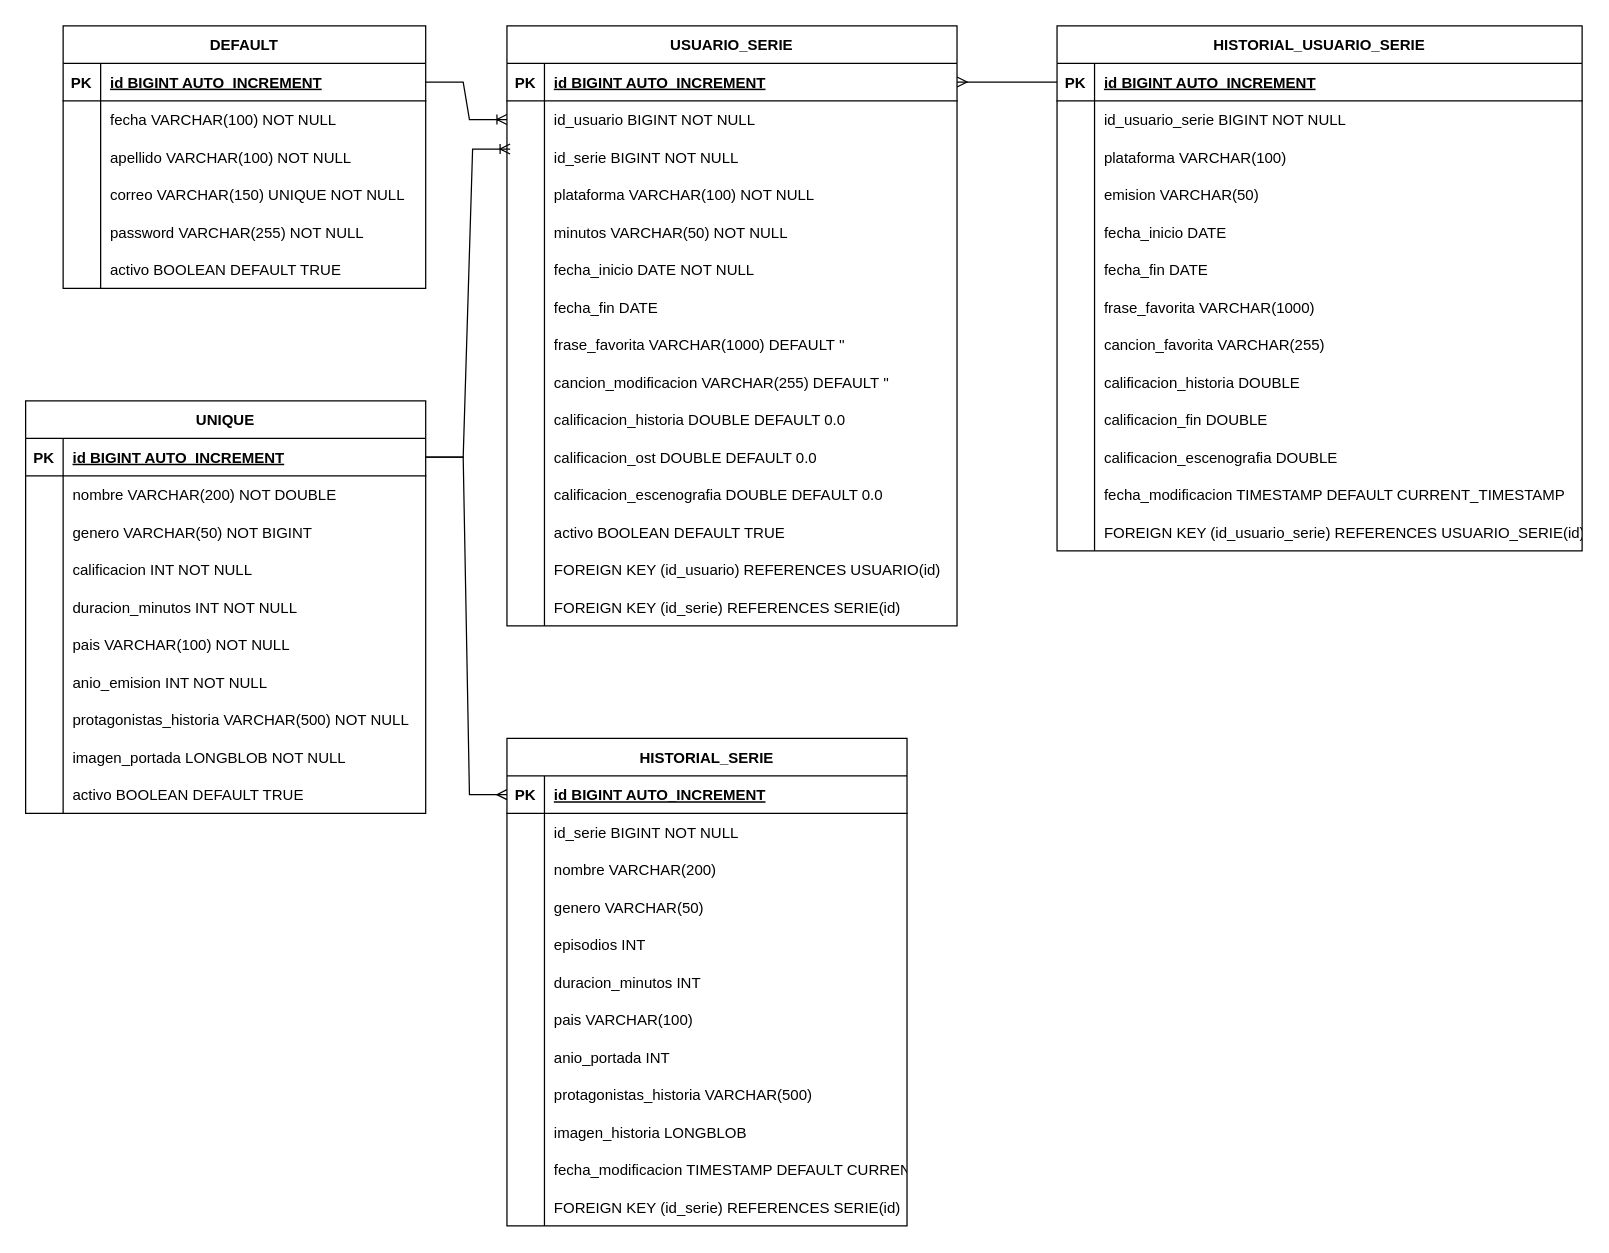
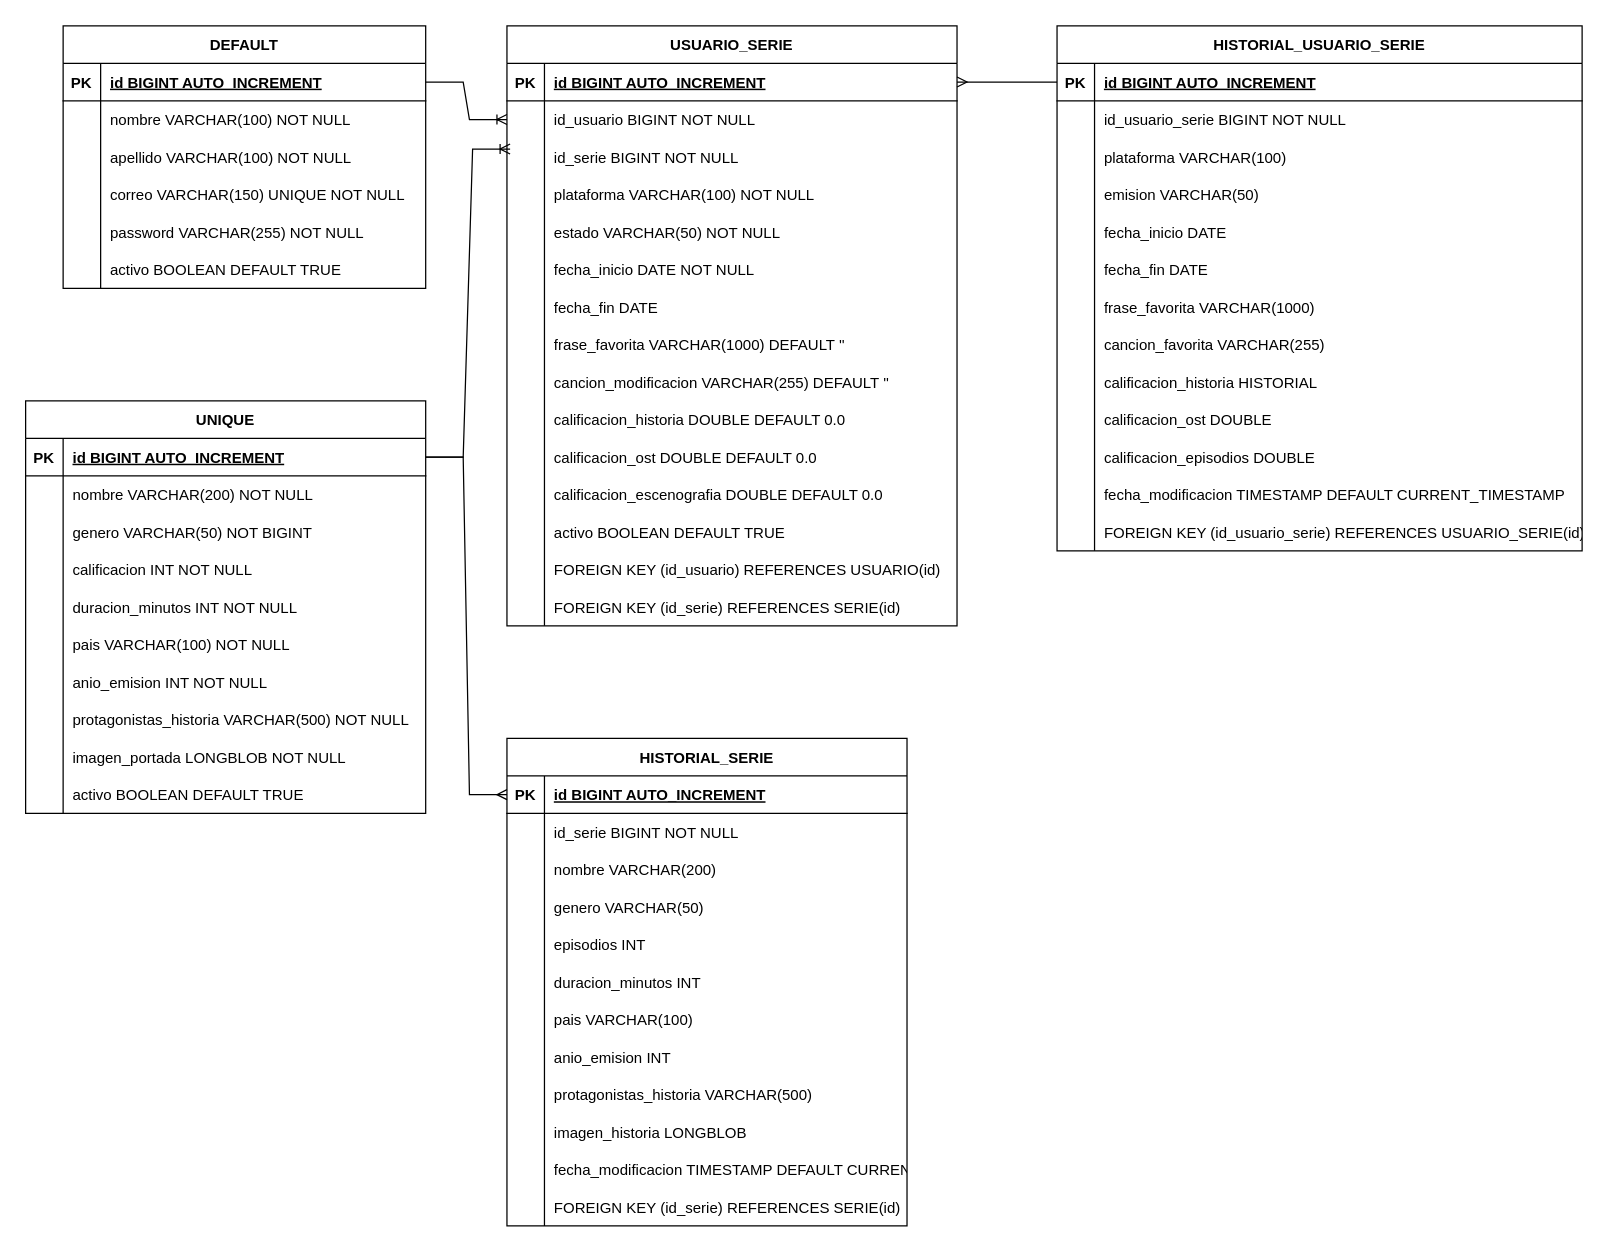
node "fecha VARCHAR(100) NOT NULL": label "fecha VARCHAR(100) NOT NULL" -> "nombre VARCHAR(100) NOT NULL"
node "minutos VARCHAR(50) NOT NULL": label "minutos VARCHAR(50) NOT NULL" -> "estado VARCHAR(50) NOT NULL"
node "calificacion_historia DOUBLE": label "calificacion_historia DOUBLE" -> "calificacion_historia HISTORIAL"
node "calificacion_fin DOUBLE": label "calificacion_fin DOUBLE" -> "calificacion_ost DOUBLE"
node "calificacion_escenografia DOUBLE": label "calificacion_escenografia DOUBLE" -> "calificacion_episodios DOUBLE"
node "nombre VARCHAR(200) NOT DOUBLE": label "nombre VARCHAR(200) NOT DOUBLE" -> "nombre VARCHAR(200) NOT NULL"
node "anio_portada INT": label "anio_portada INT" -> "anio_emision INT"
